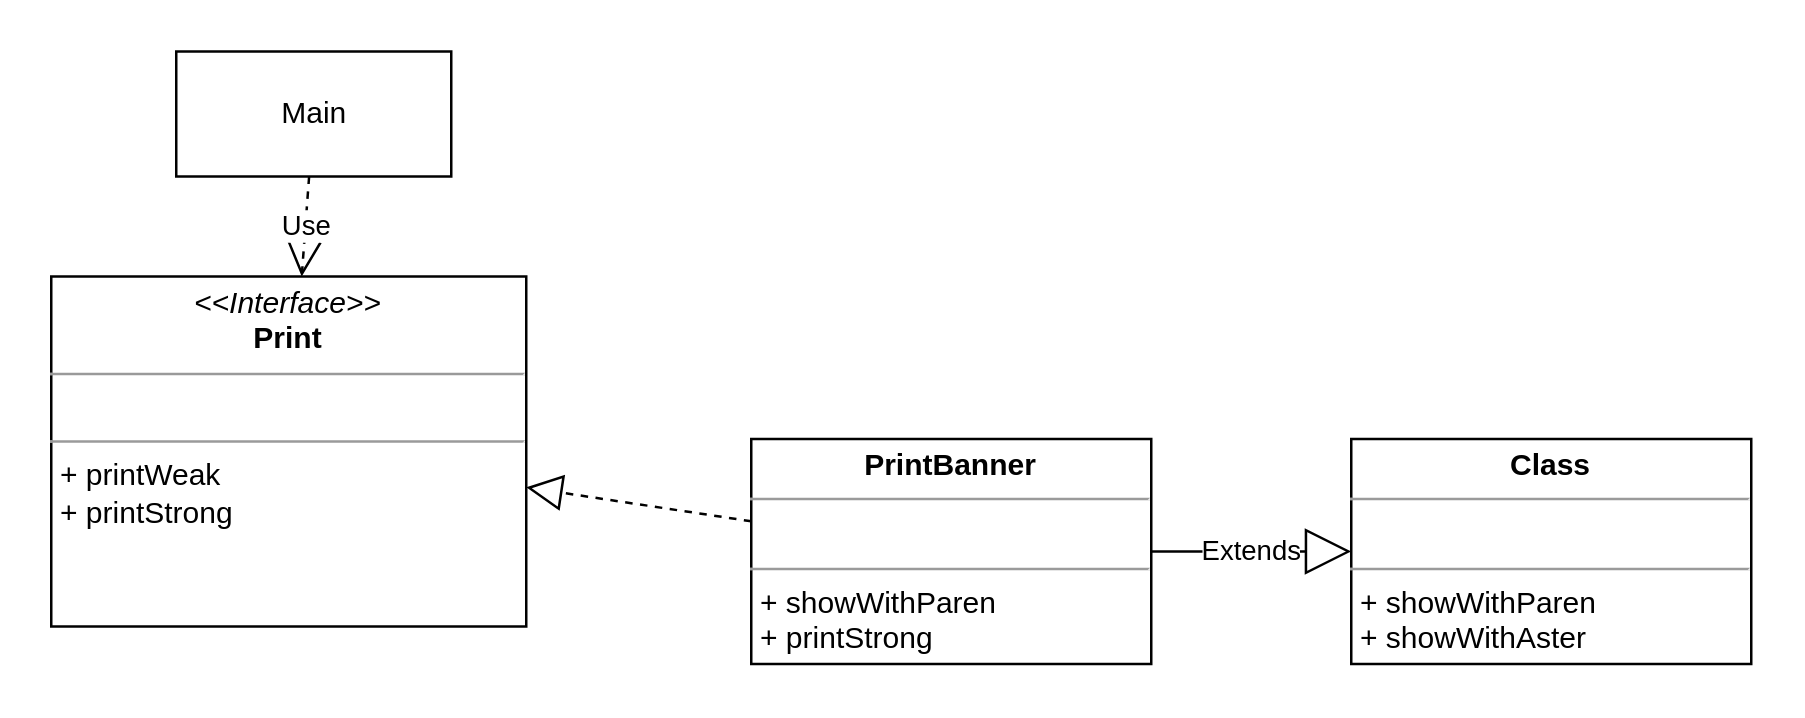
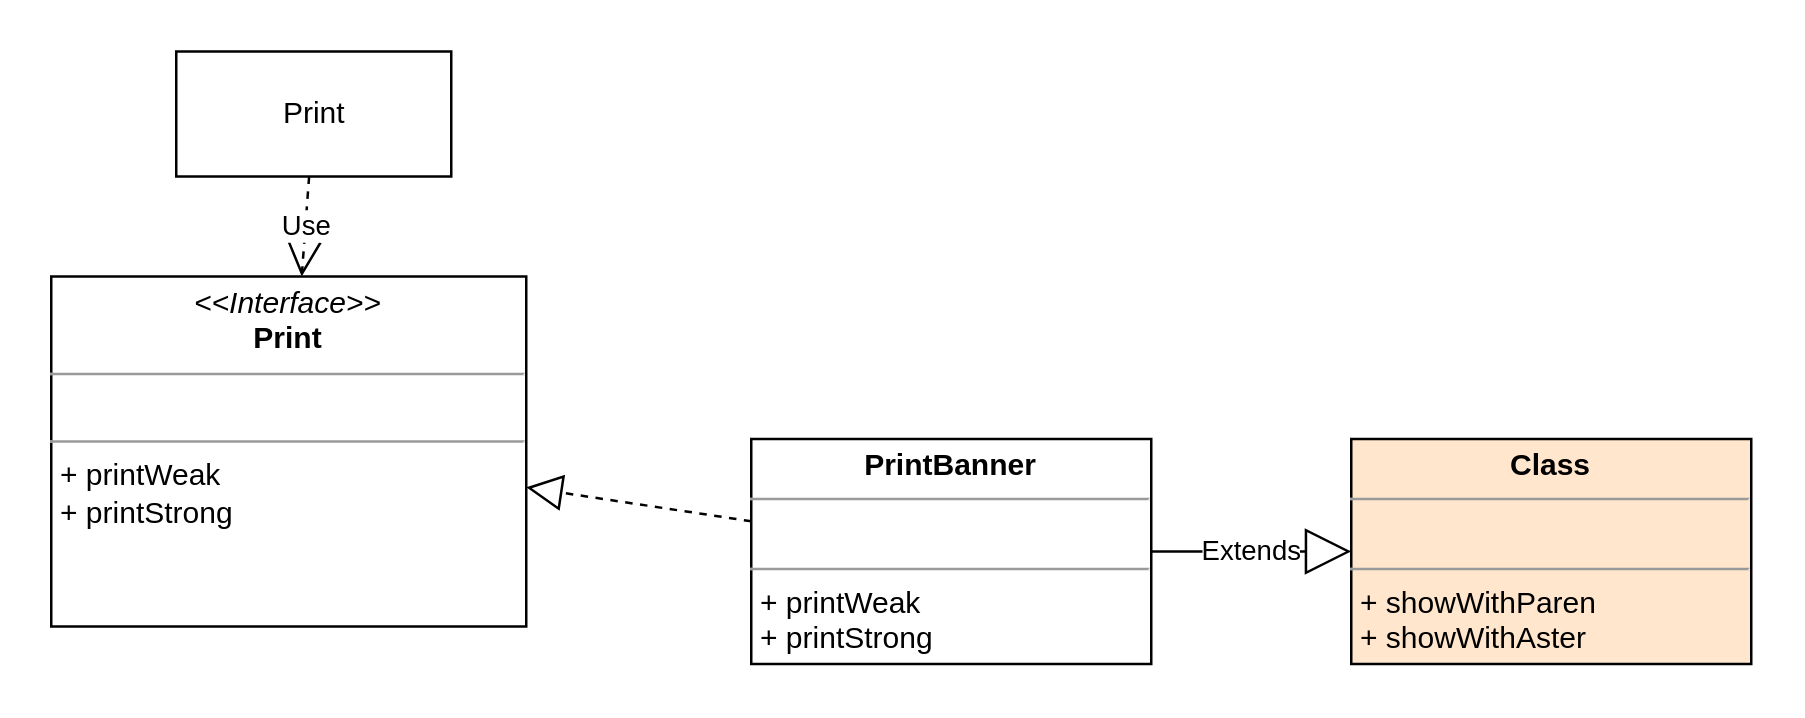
node "Main": label "Main" -> "Print"
node "PrintBanner + showWithParen + printStrong": label "PrintBanner + showWithParen + printStrong" -> "PrintBanner + printWeak + printStrong"
node "Class + showWithParen + showWithAster": fillcolor #ffffff -> #ffe6cc
